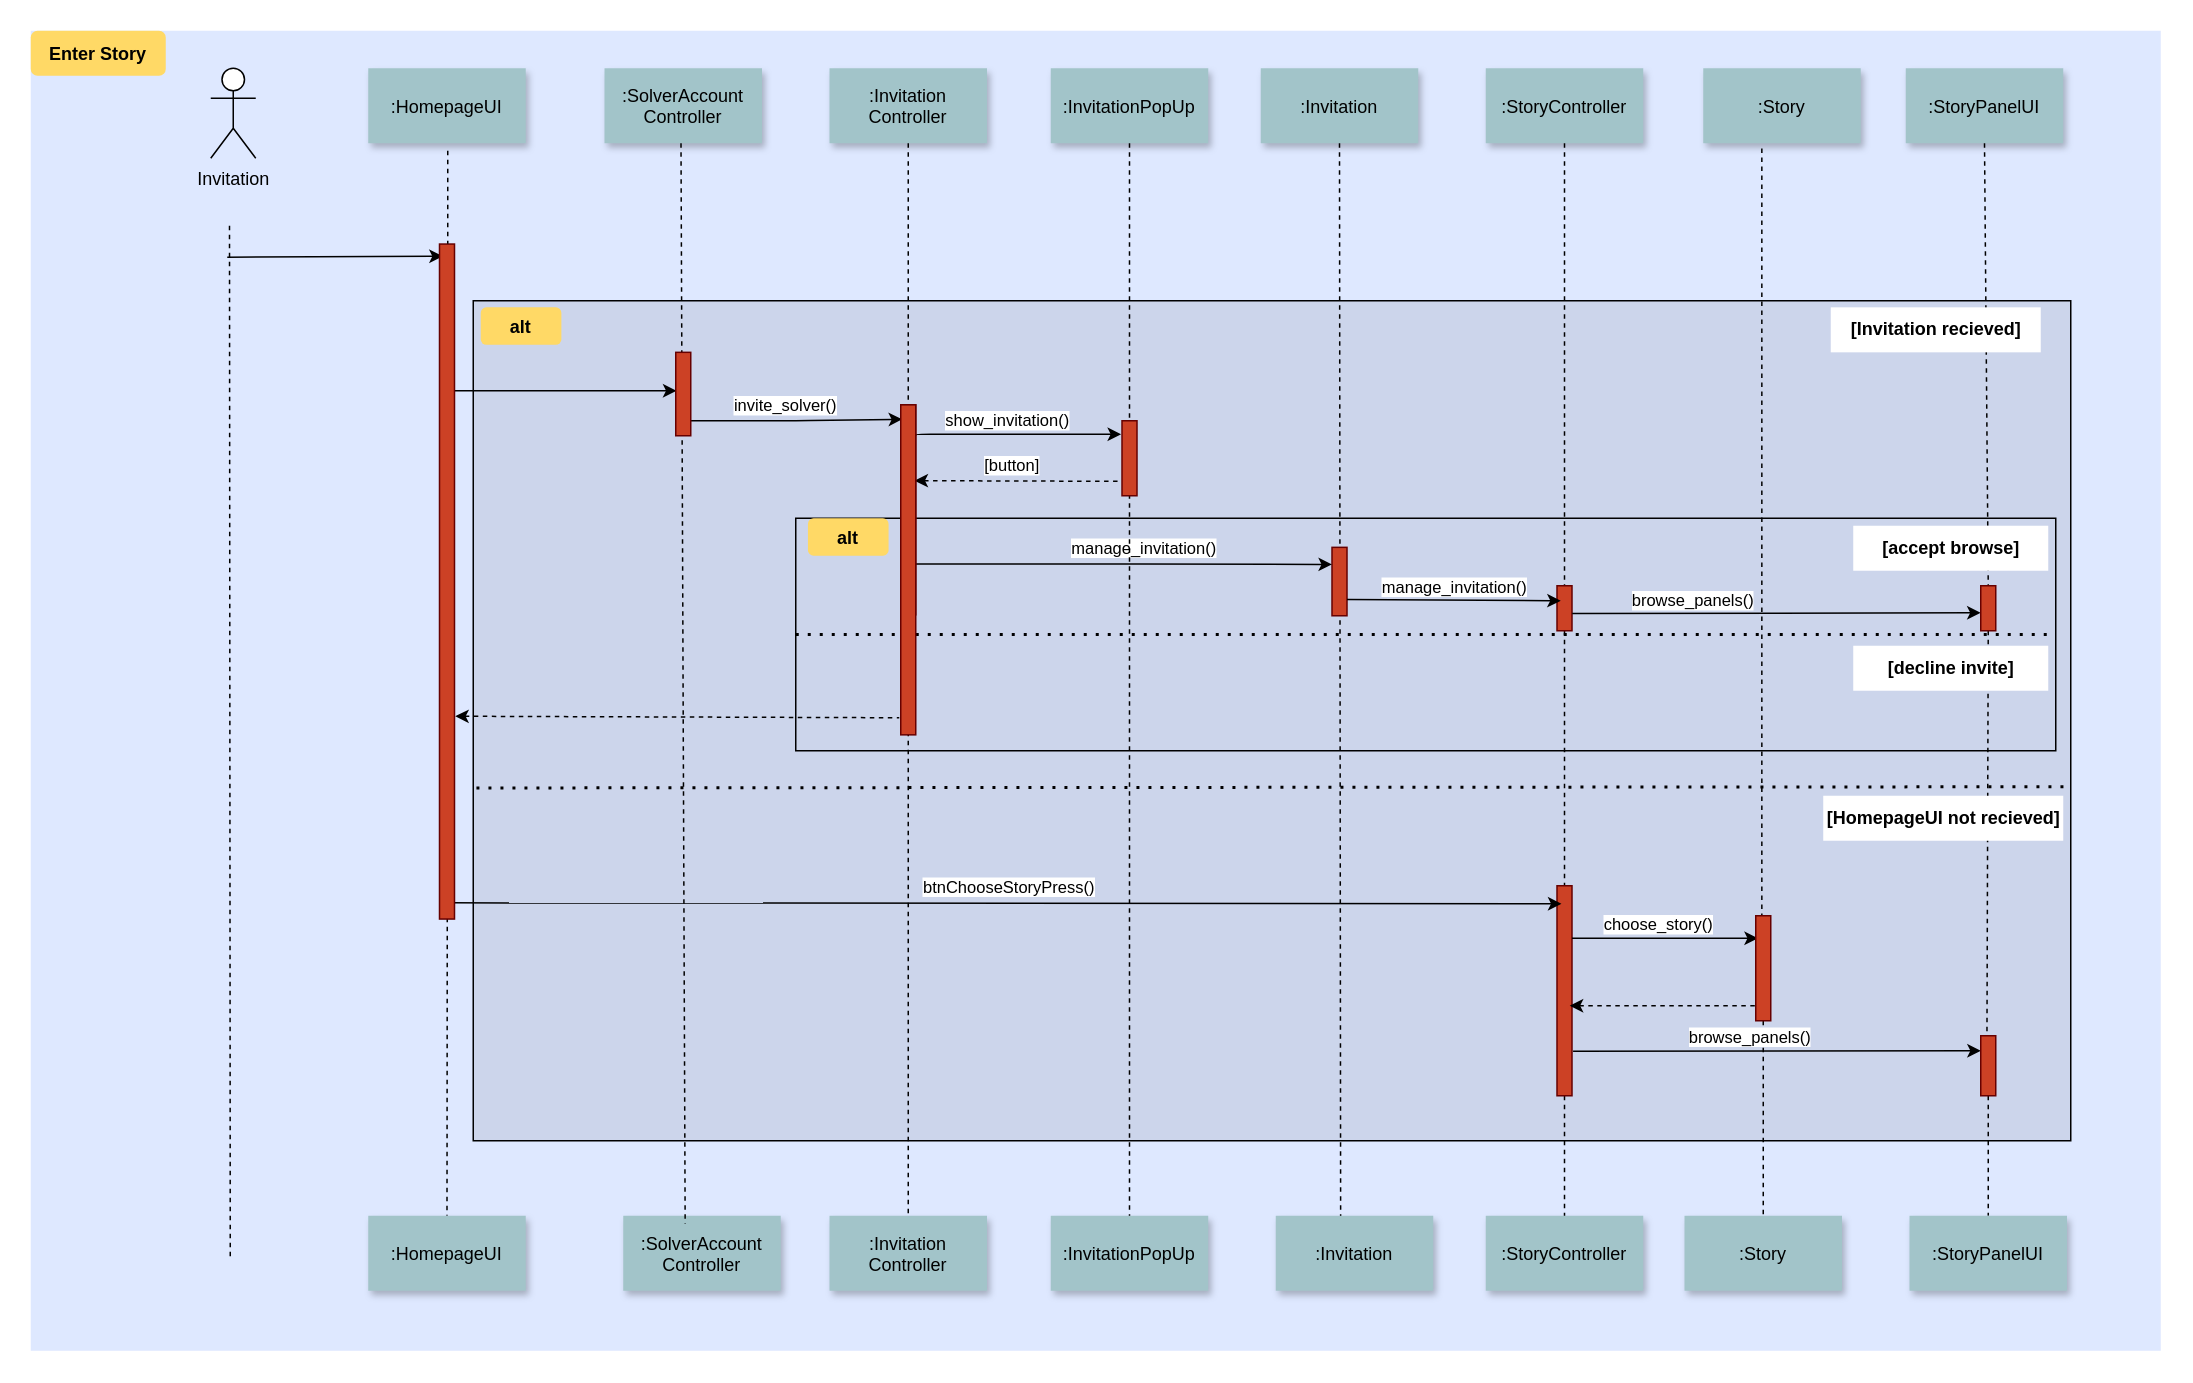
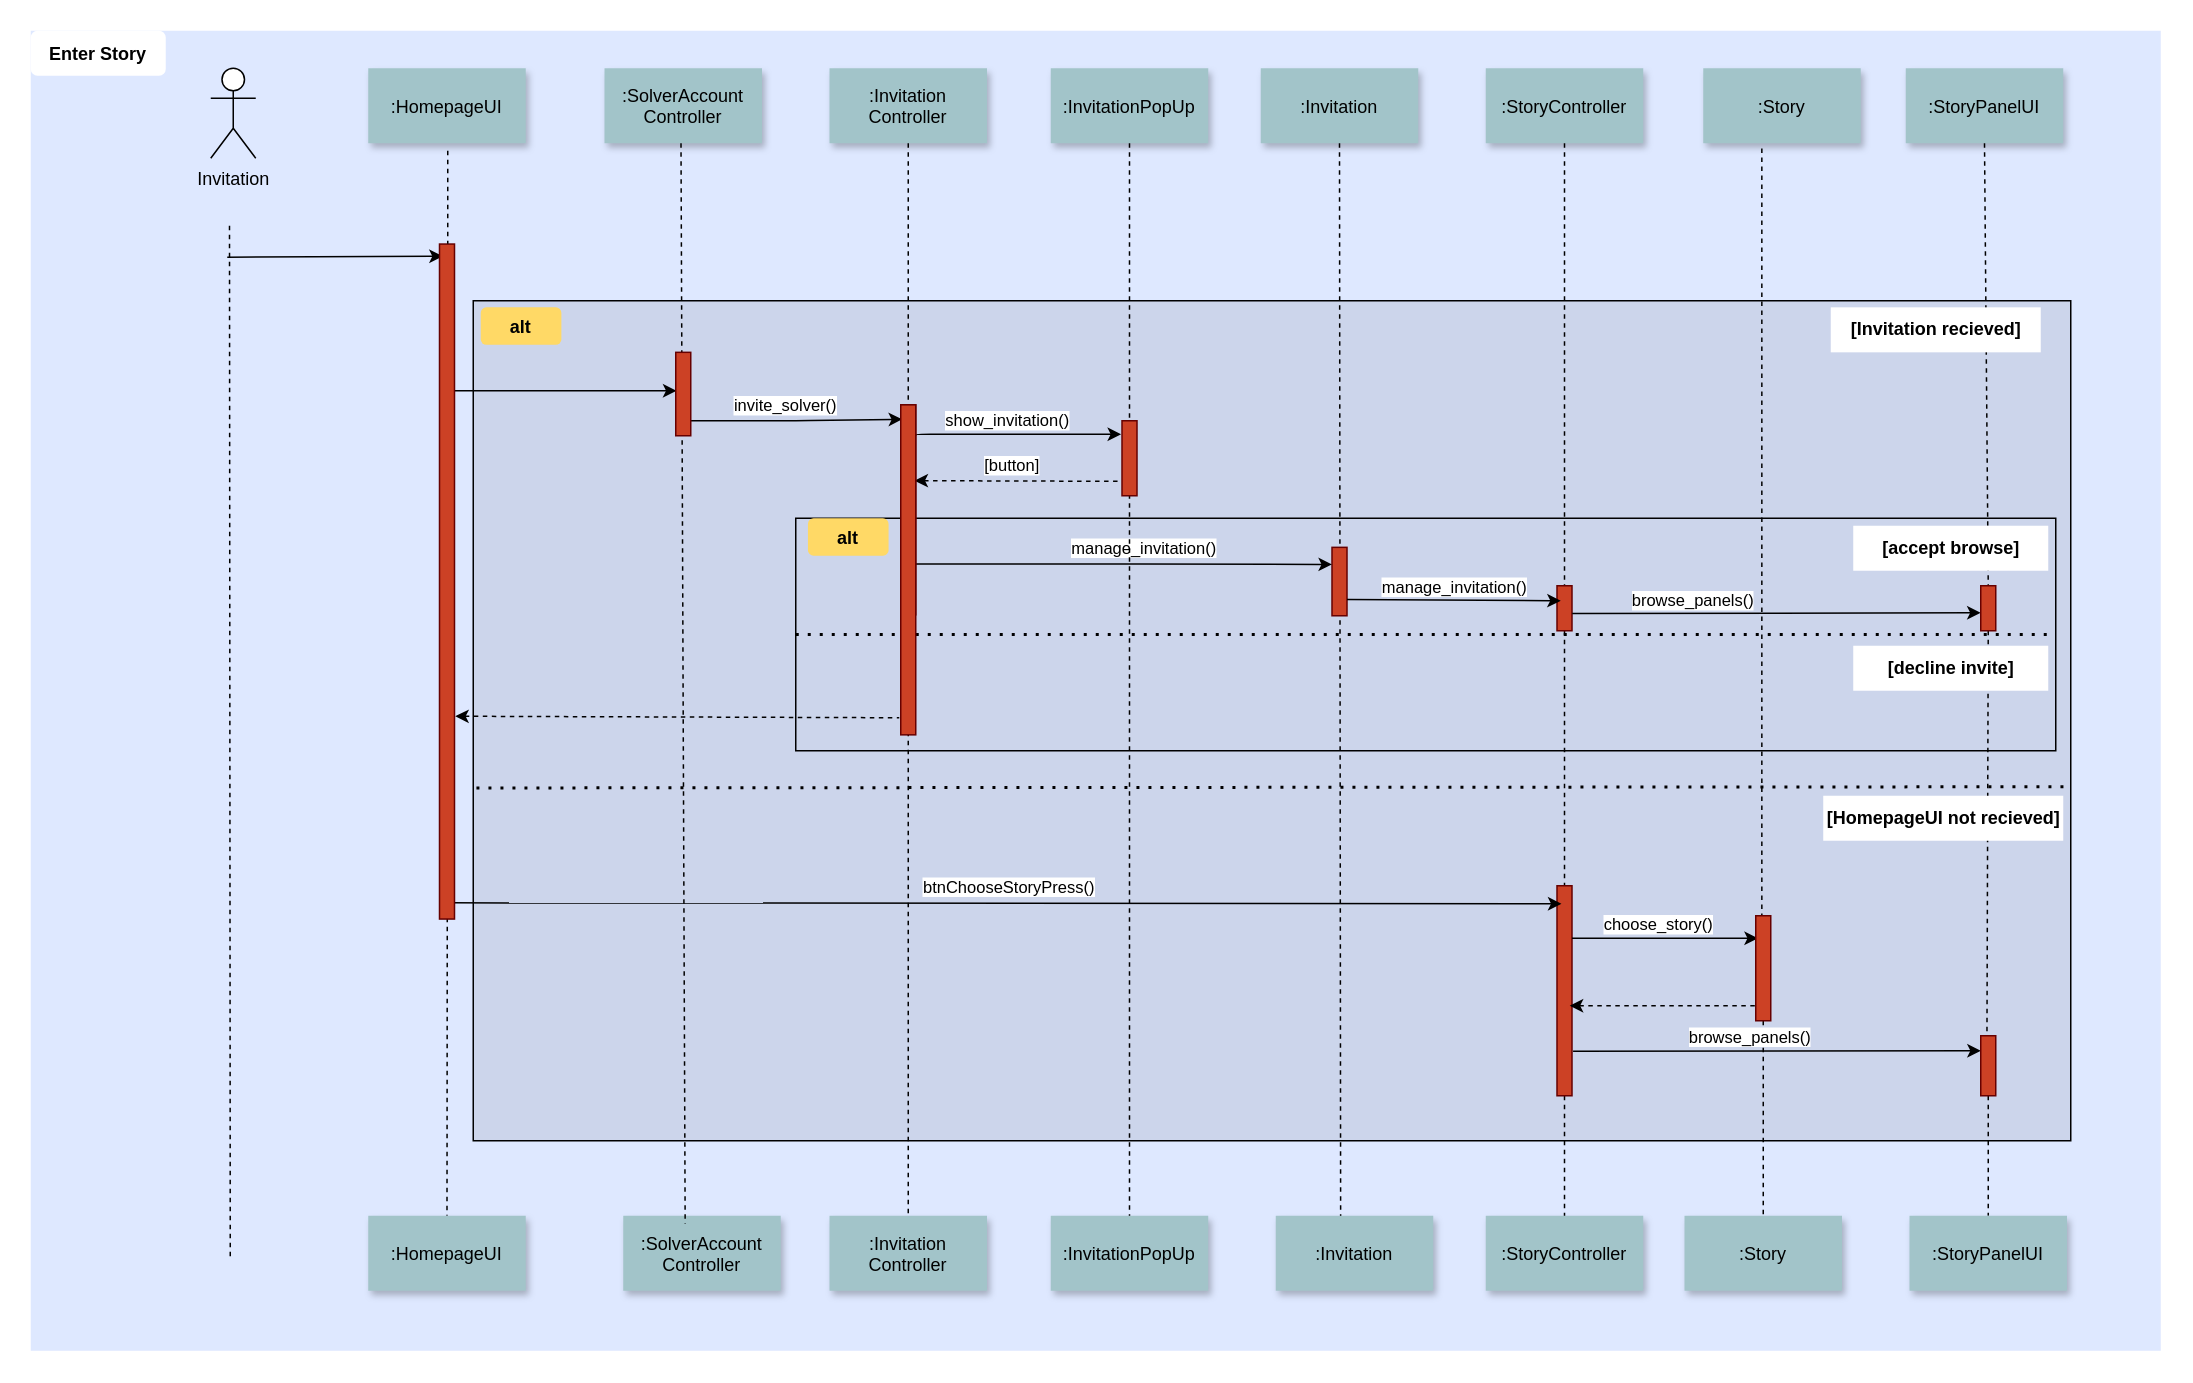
node "Enter Story": fillcolor #ffd966 -> #ffffff
